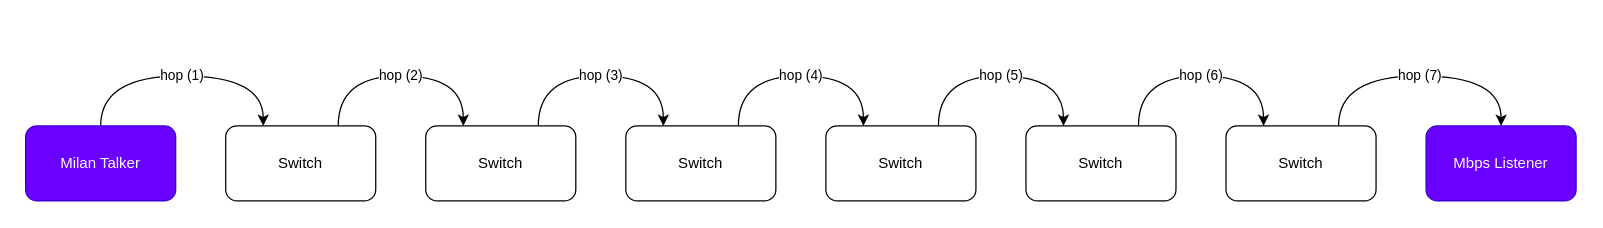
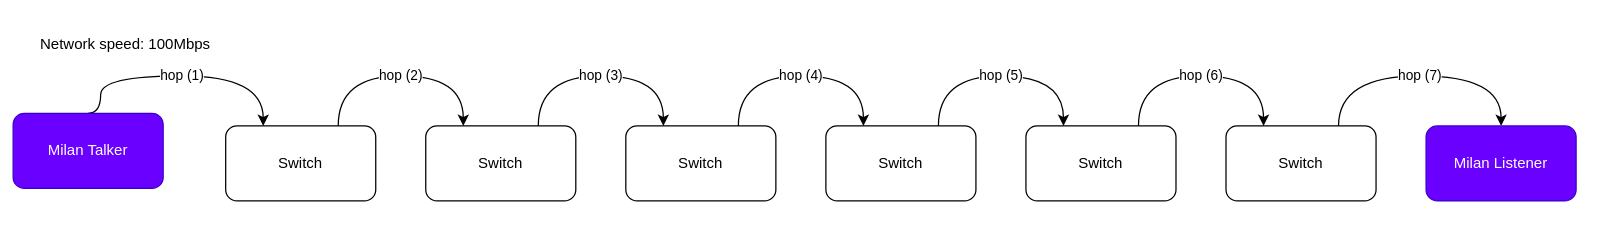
node "Network speed: 100Mbps": added
node "Milan Talker": moved (101, 163) -> (88, 151)
node "Mbps Listener": label "Mbps Listener" -> "Milan Listener"
